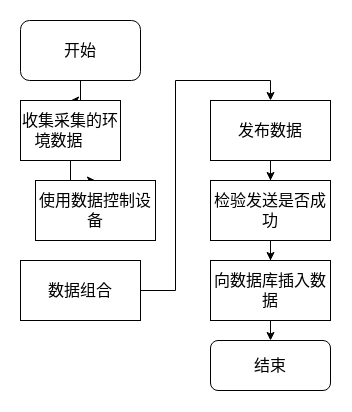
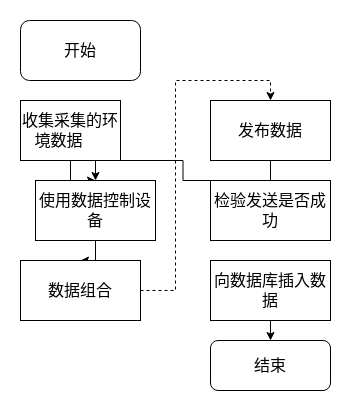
edge "开始" -> "收集采集的环境数据": removed
edge "数据组合" -> "发布数据": style solid -> dashed
edge "发布数据" -> "检验发送是否成功": now "发布数据" -> "使用数据控制设备"
edge "使用数据控制设备" -> "数据组合": added
edge "检验发送是否成功" -> "向数据库插入数据": removed
